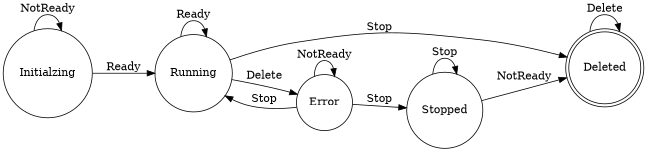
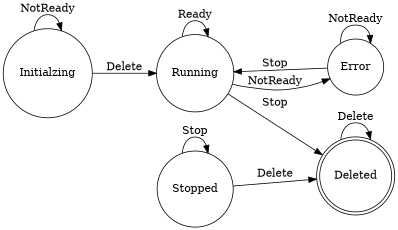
edge "Initialzing" -> "Running": label "Ready" -> "Delete"
edge "Running" -> "Error": label "Delete" -> "NotReady"
edge "Stopped" -> "Deleted": label "NotReady" -> "Delete"
edge "Error" -> "Stopped": removed, label "Stop"
